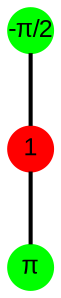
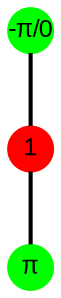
node "-π/2": label "-π/2" -> "-π/0"
